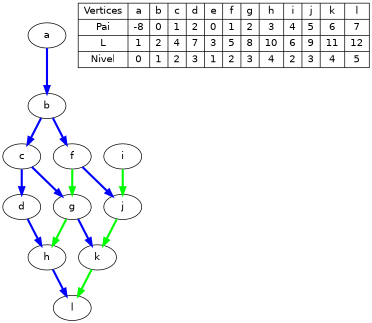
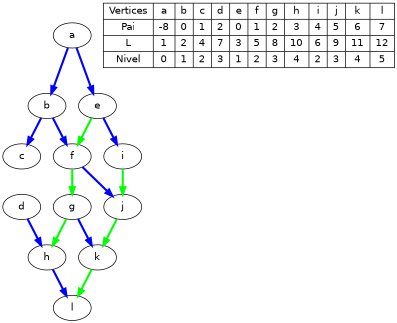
node "e": added
edge "c" -> "d": removed
edge "c" -> "g": removed
